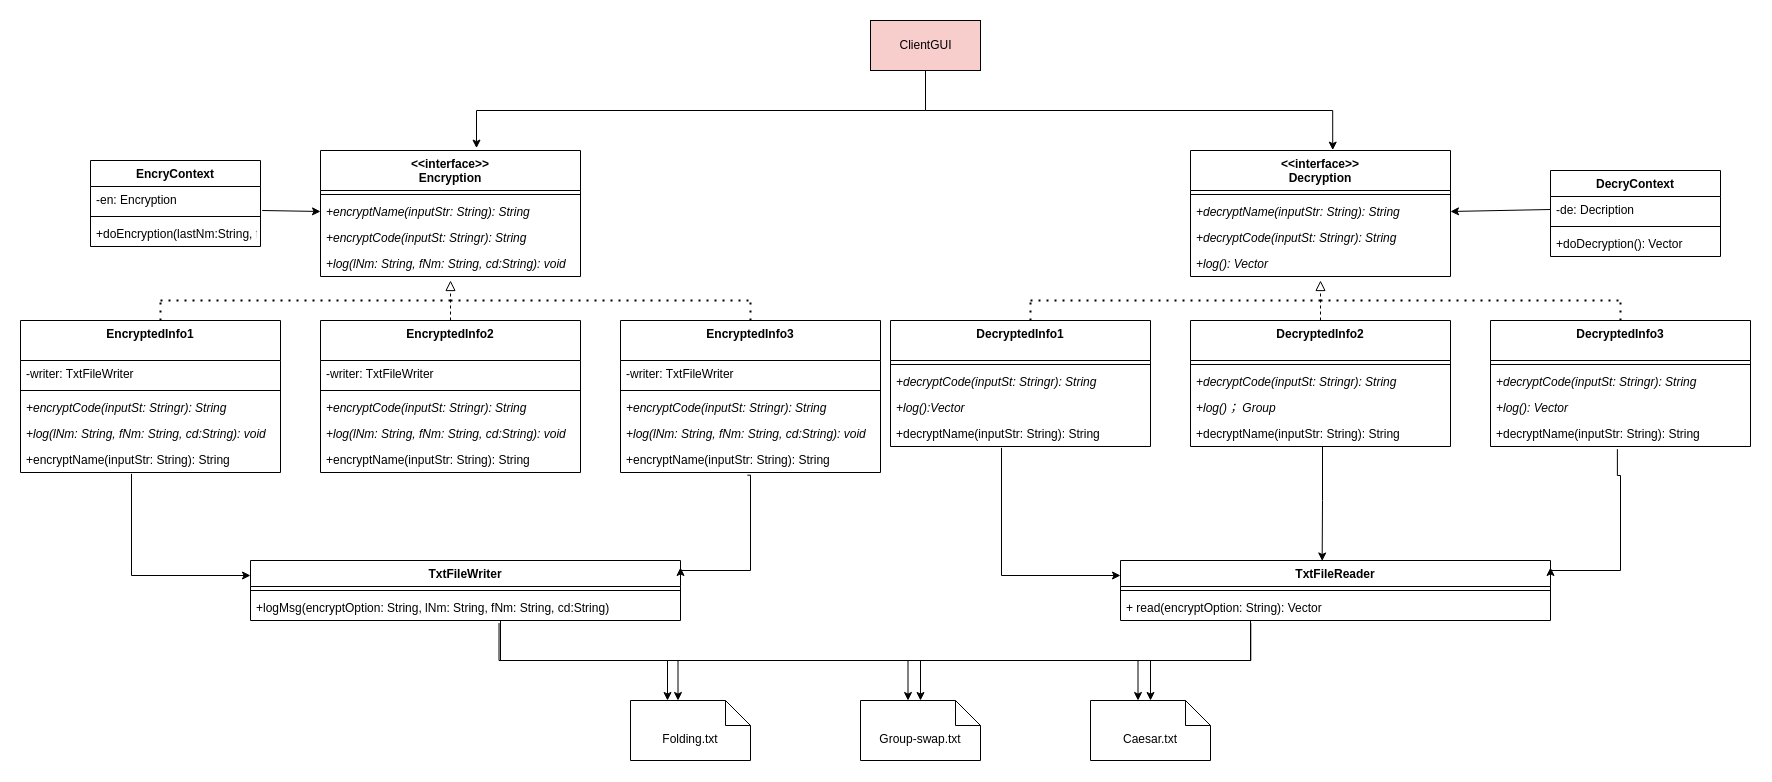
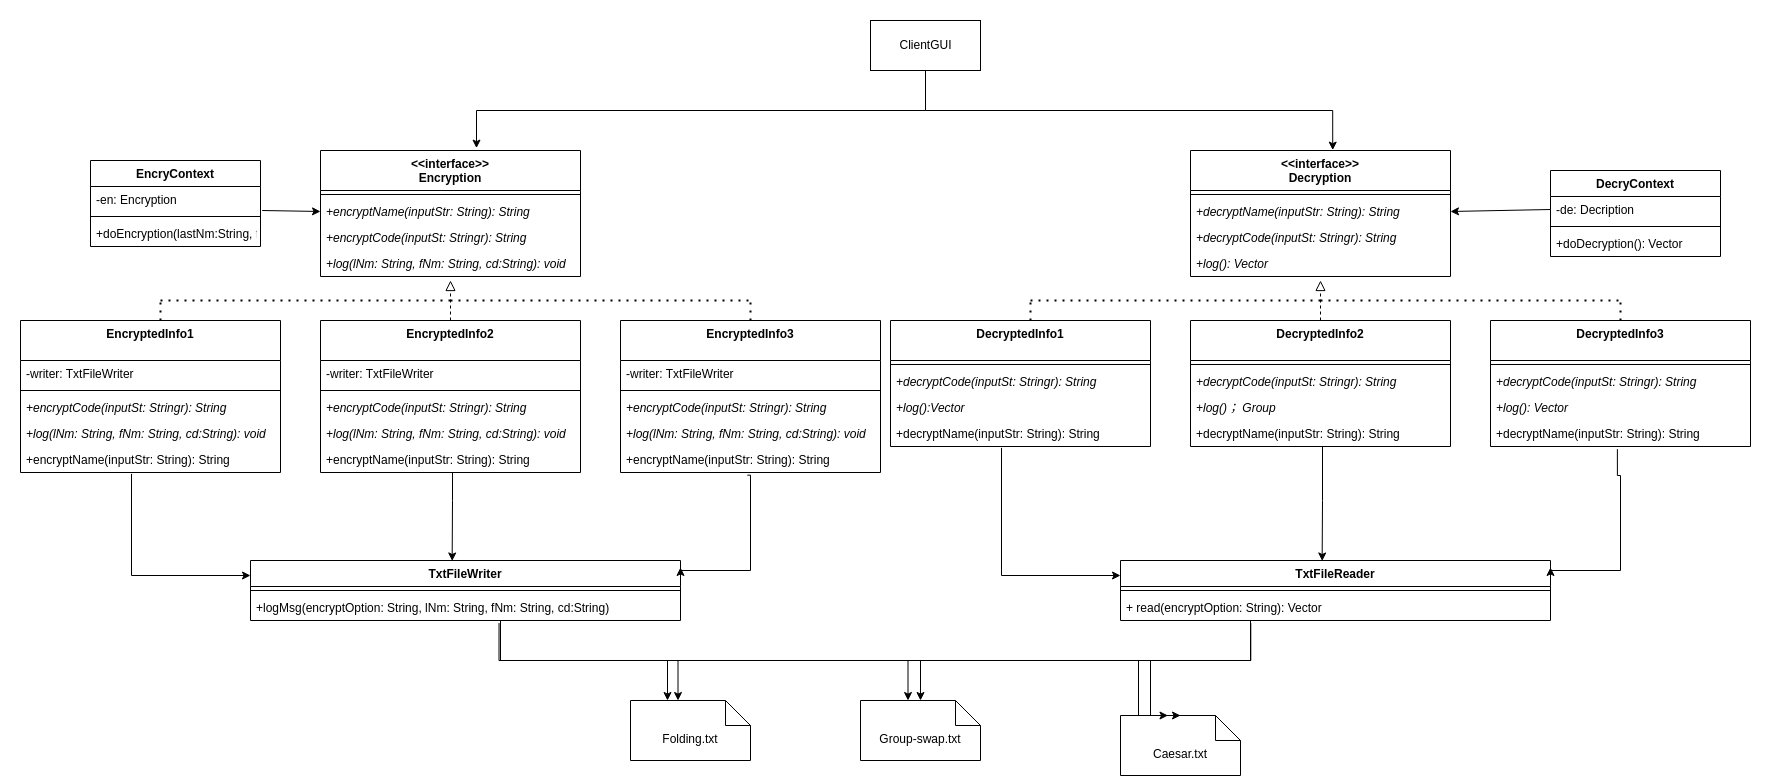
node "ClientGUI": fillcolor #f8cecc -> #ffffff
edge "EncryptedInfo2" -> "TxtFileWriter": added
node "Caesar.txt": moved (1151, 731) -> (1181, 746)
